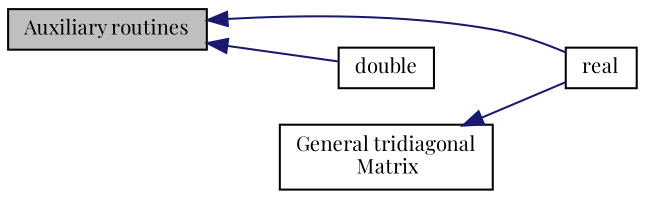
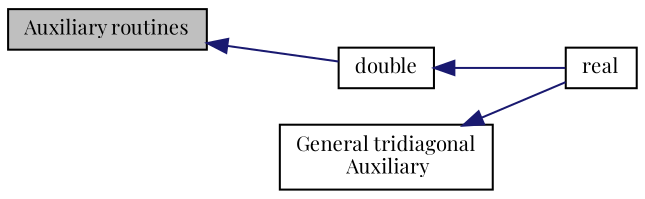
edge "real" -> "Auxiliary routines": now "real" -> "double"
node "General tridiagonal Matrix": label "General tridiagonal Matrix" -> "General tridiagonal Auxiliary"
